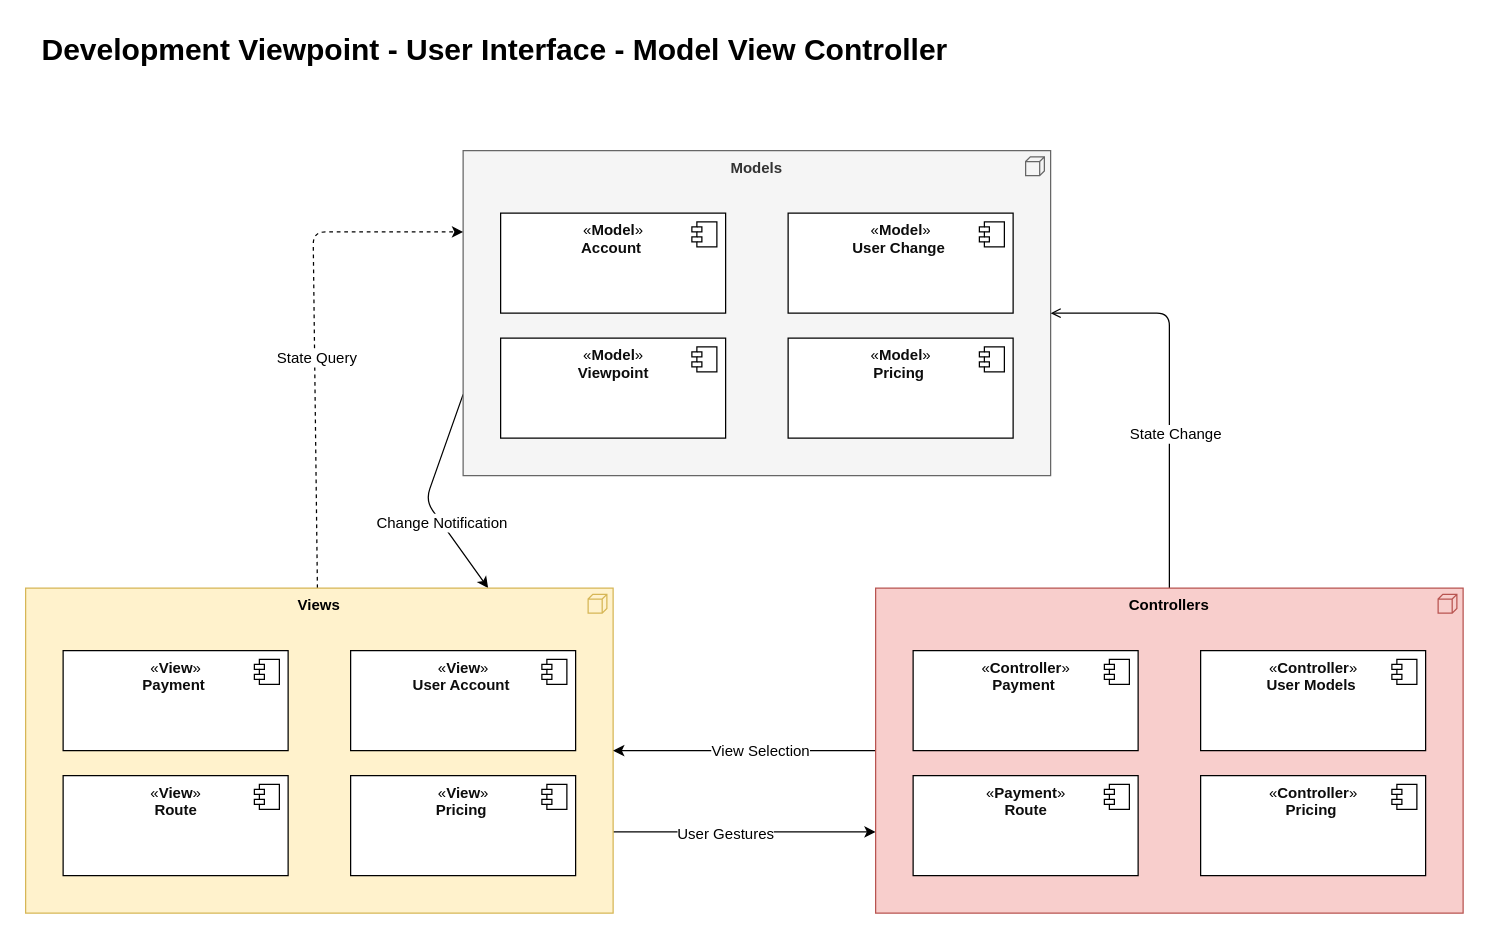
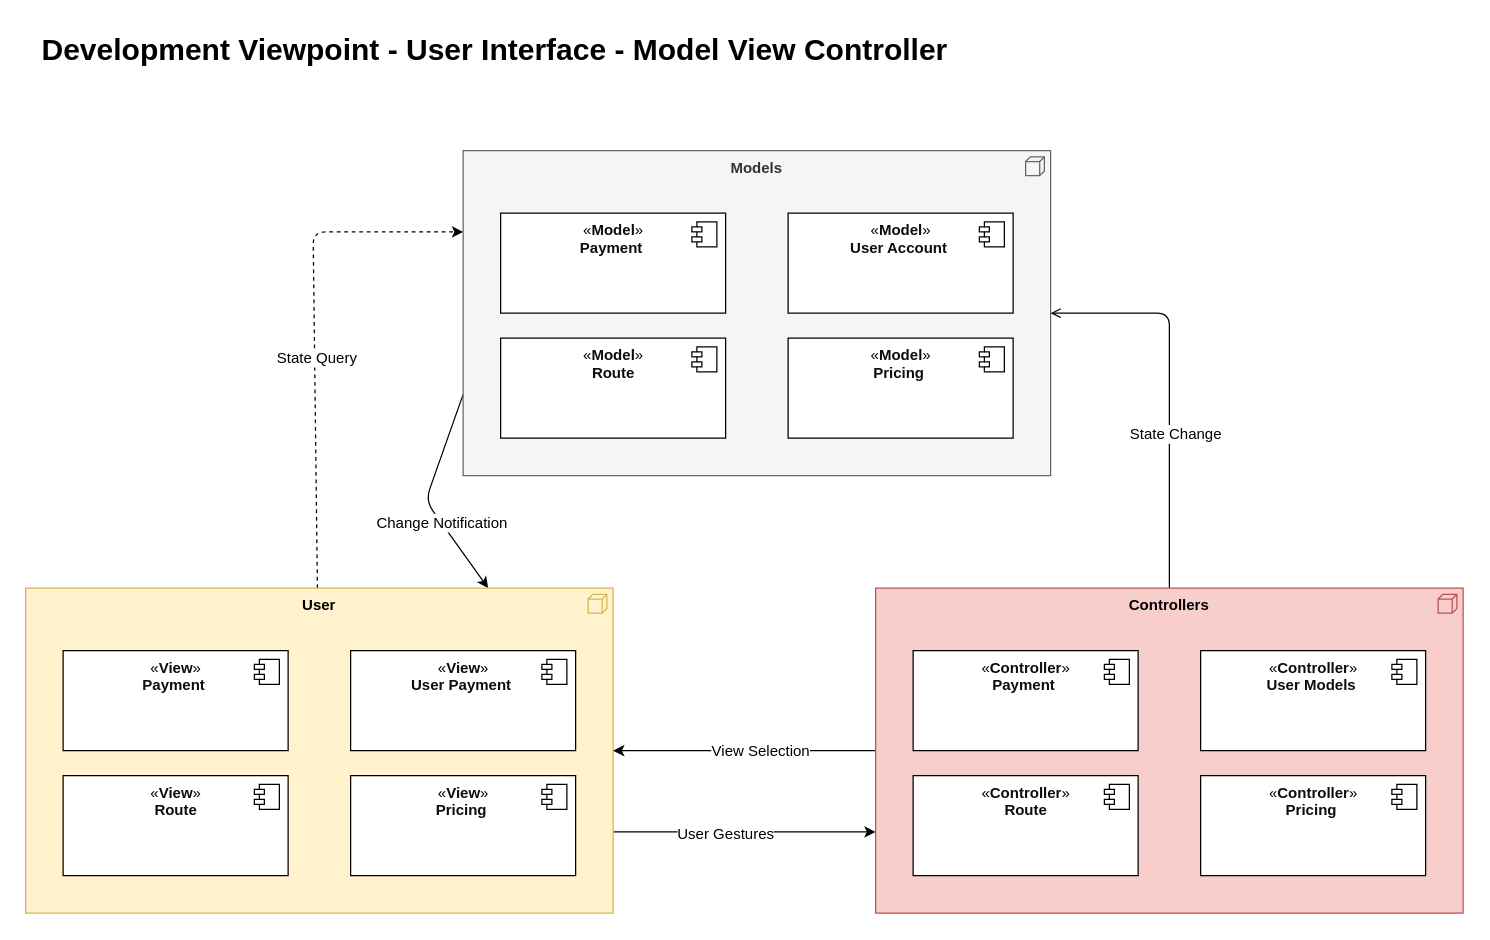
node "«Model» Account": label "«Model» Account" -> "«Model» Payment"
node "«Model» User Change": label "«Model» User Change" -> "«Model» User Account"
node "«Model» Viewpoint": label "«Model» Viewpoint" -> "«Model» Route"
node "Views": label "Views" -> "User"
node "«View» User Account": label "«View» User Account" -> "«View» User Payment"
node "«Payment» Route": label "«Payment» Route" -> "«Controller» Route"
